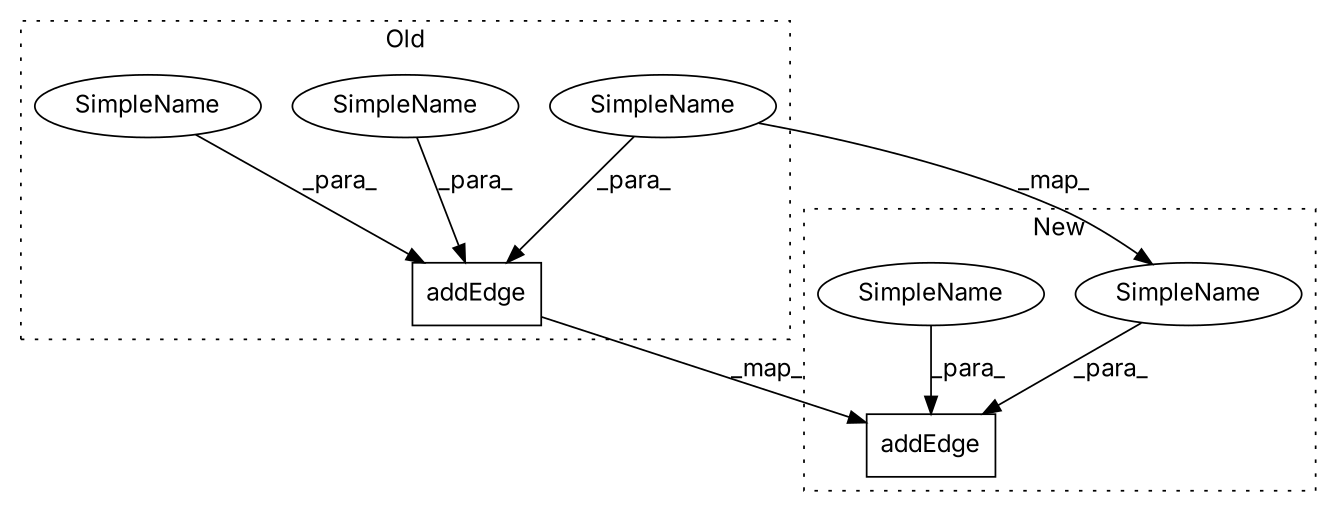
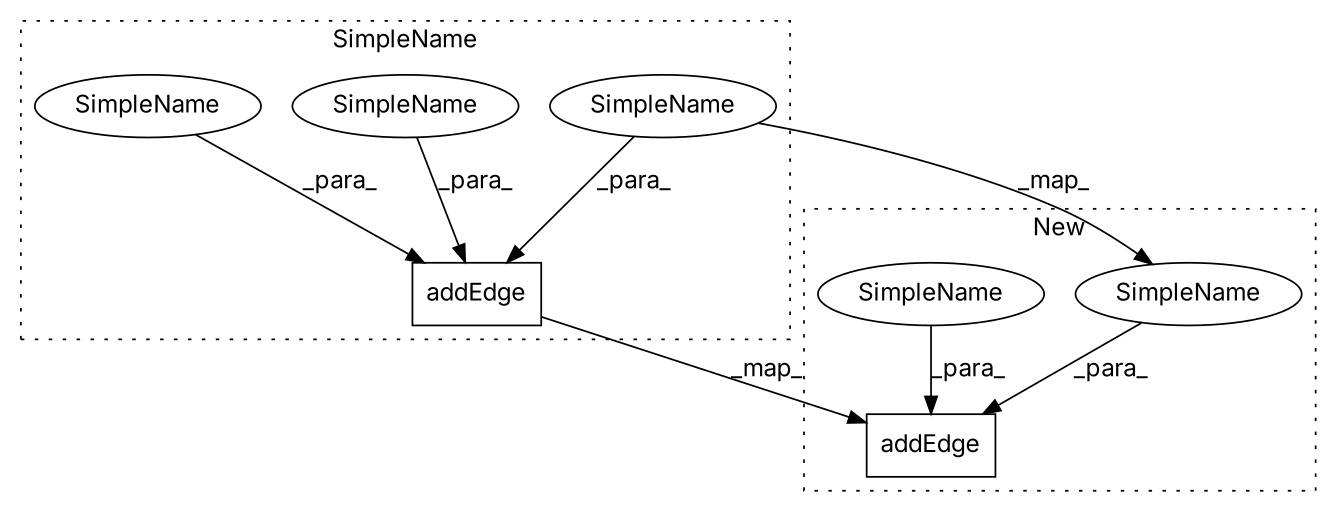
cluster "Old": label "Old" -> "SimpleName"
